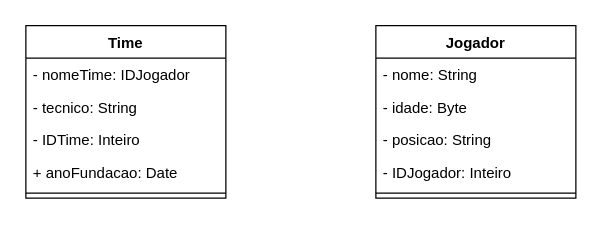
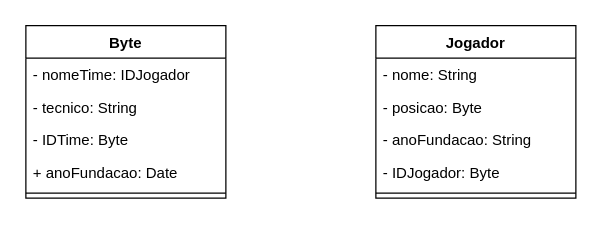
node "Time": label "Time" -> "Byte"
node "- idade: Byte": label "- idade: Byte" -> "- posicao: Byte"
node "- IDTime: Inteiro": label "- IDTime: Inteiro" -> "- IDTime: Byte"
node "- posicao: String": label "- posicao: String" -> "- anoFundacao: String"
node "- IDJogador: Inteiro": label "- IDJogador: Inteiro" -> "- IDJogador: Byte"
